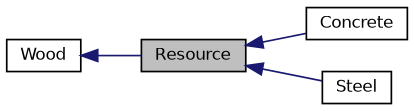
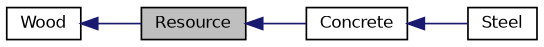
edge "Steel" -> "Resource": now "Steel" -> "Concrete"
